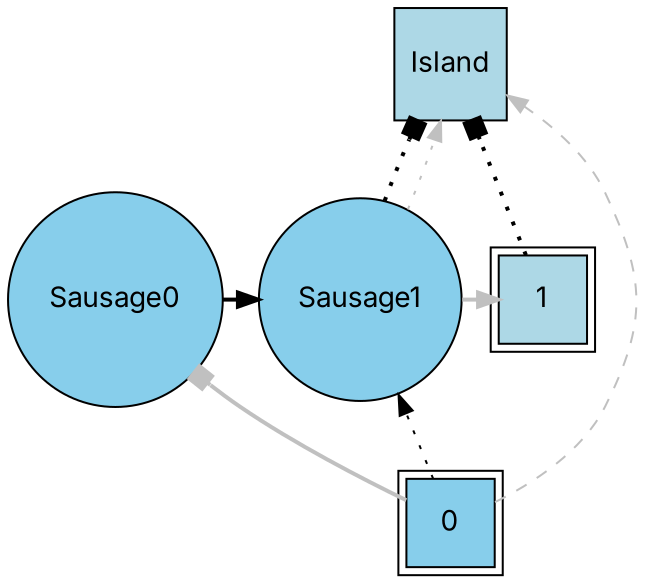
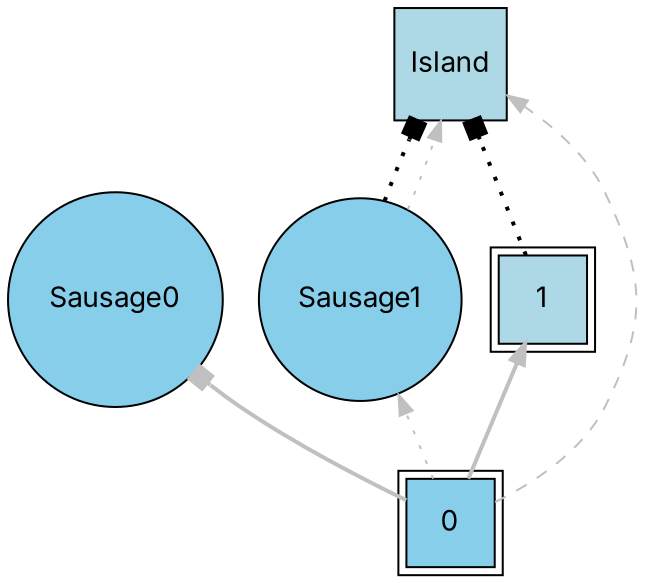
edge "Sausage0" -> "Sausage1": removed
edge "Sausage1" -> "1": now "0" -> "1"
edge "0" -> "Sausage1": color black -> gray
